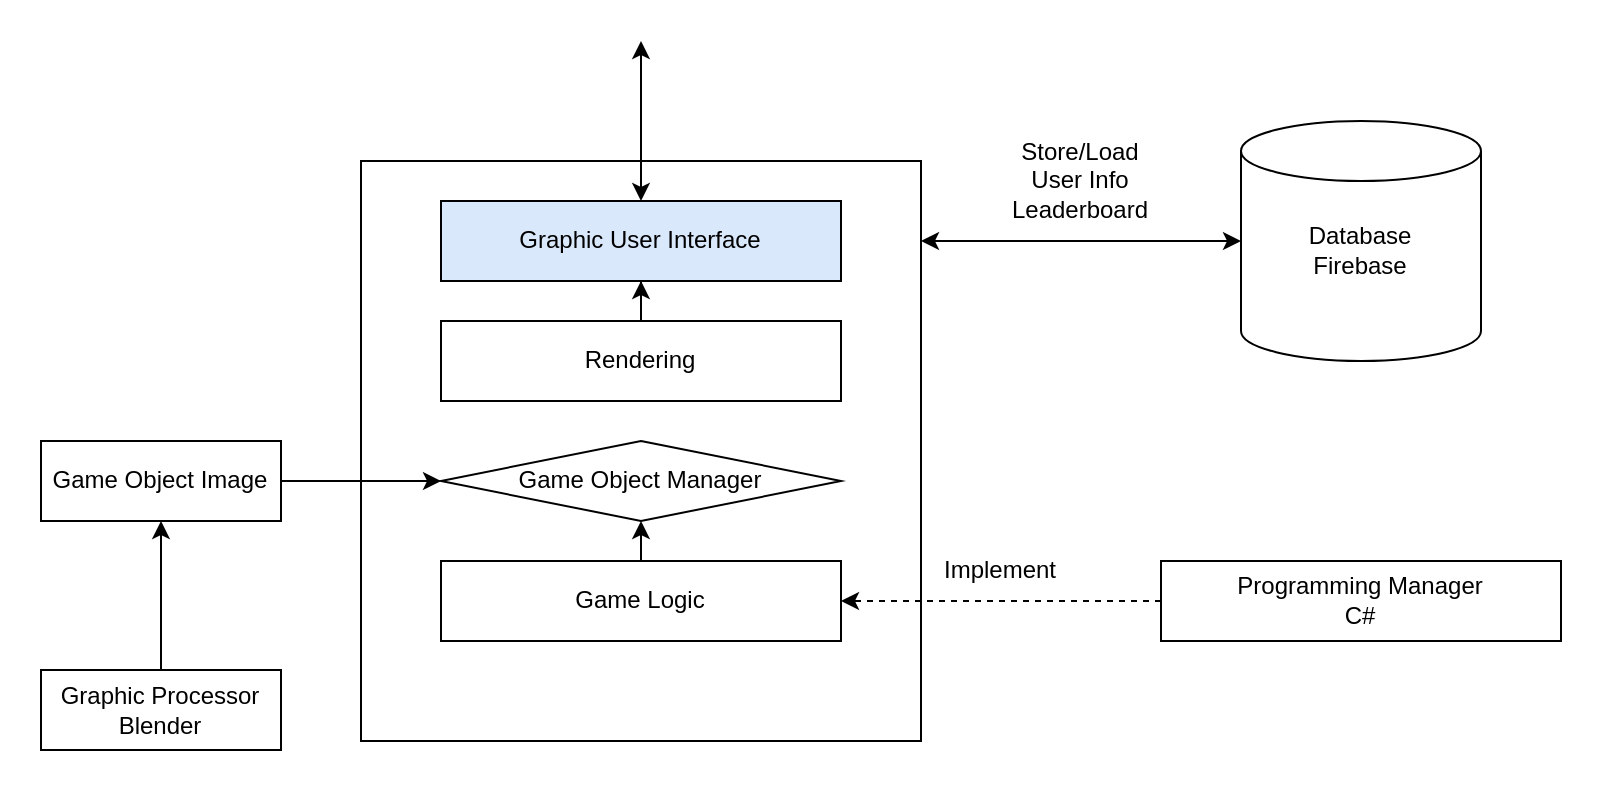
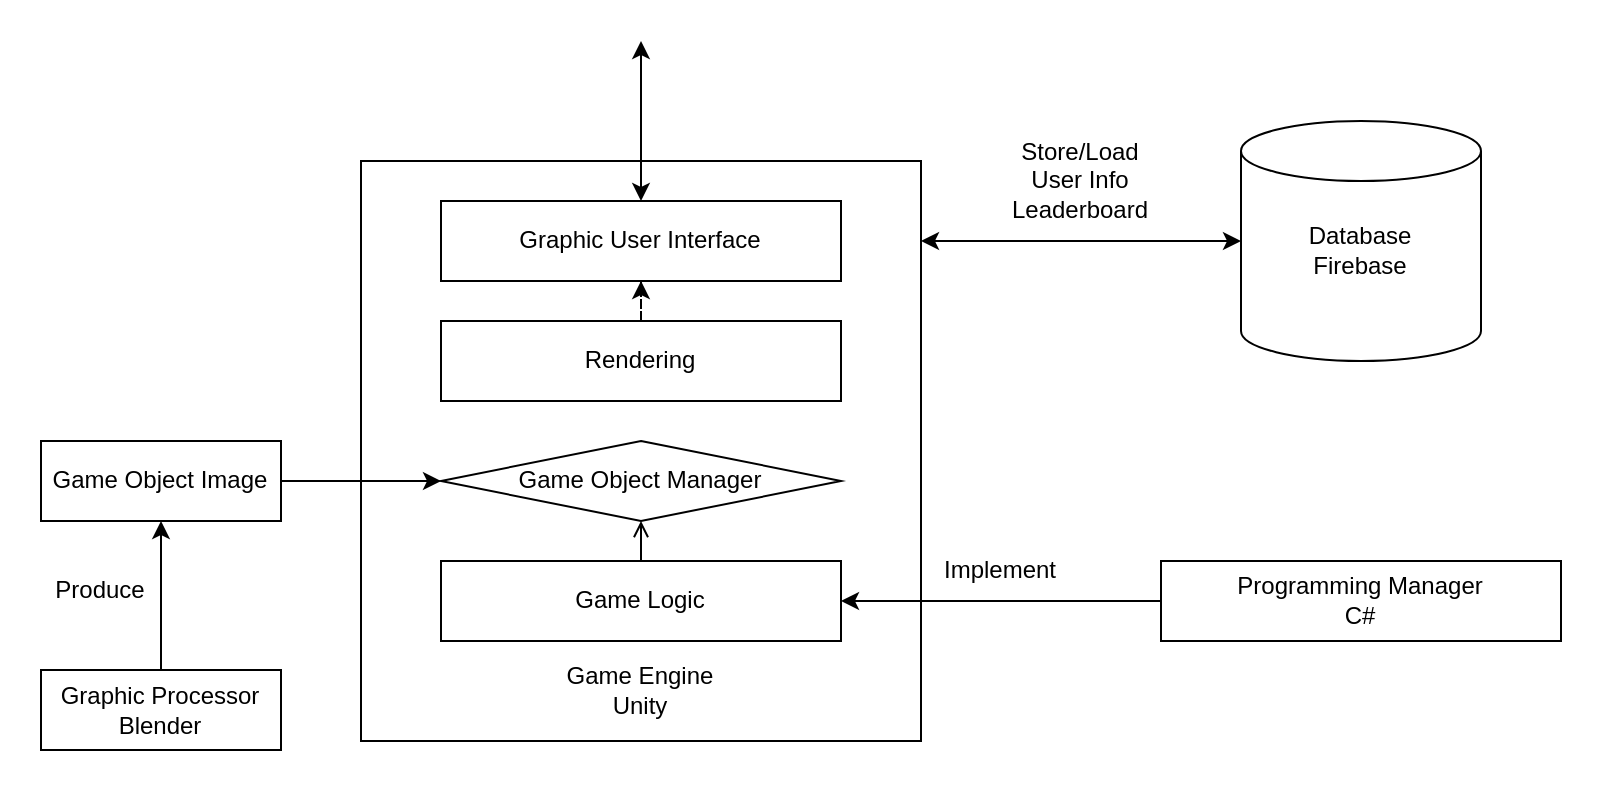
node "Graphic User Interface": fillcolor #dae8fc -> #ffffff
edge "Rendering" -> "Graphic User Interface": style solid -> dashed
edge "Game Logic" -> "Game Object Manager": arrowhead classic -> open
node "Produce": added
edge "Programming Manager C#" -> "Game Logic": style dashed -> solid
node "Game Engine Unity": added
